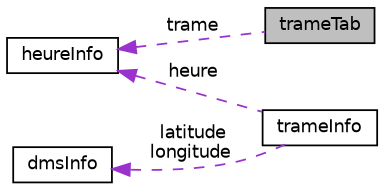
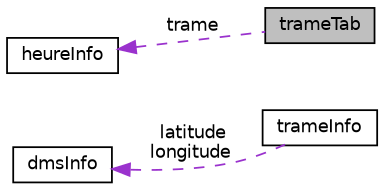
edge "trameInfo" -> "heureInfo": removed, label "heure"
